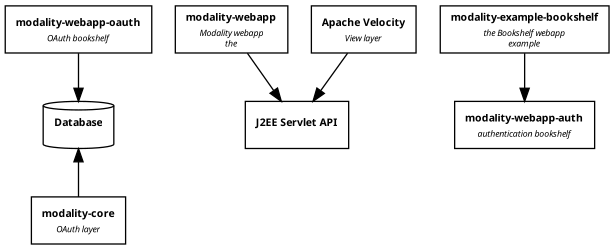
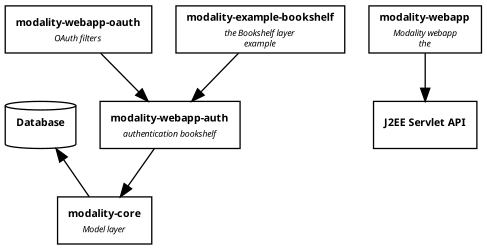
node "modality-example-bookshelf": text "the Bookshelf webapp" -> "the Bookshelf layer"
node "Apache Velocity": removed
node "modality-webapp-oauth": text "OAuth bookshelf" -> "OAuth filters"
edge "modality-webapp-oauth" -> "Database": now "modality-webapp-oauth" -> "modality-webapp-auth"
edge "modality-webapp-auth" -> "modality-core": added
node "modality-core": text "OAuth layer" -> "Model layer"
